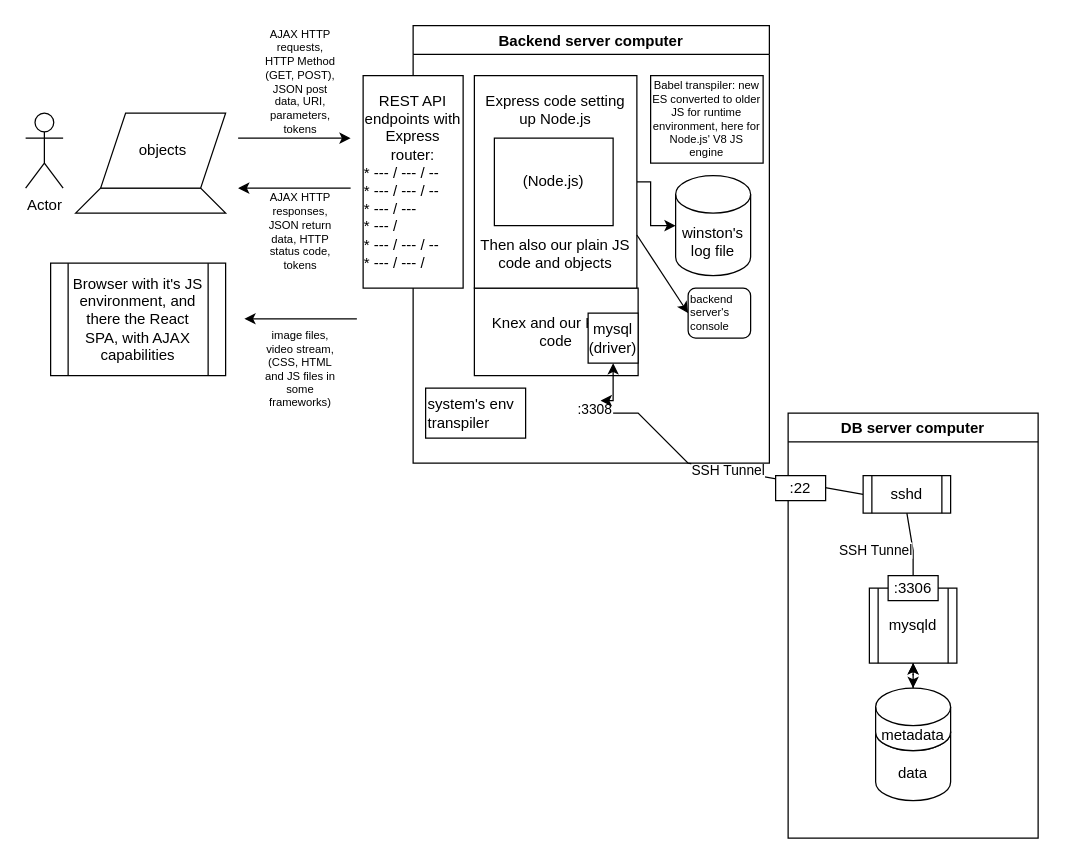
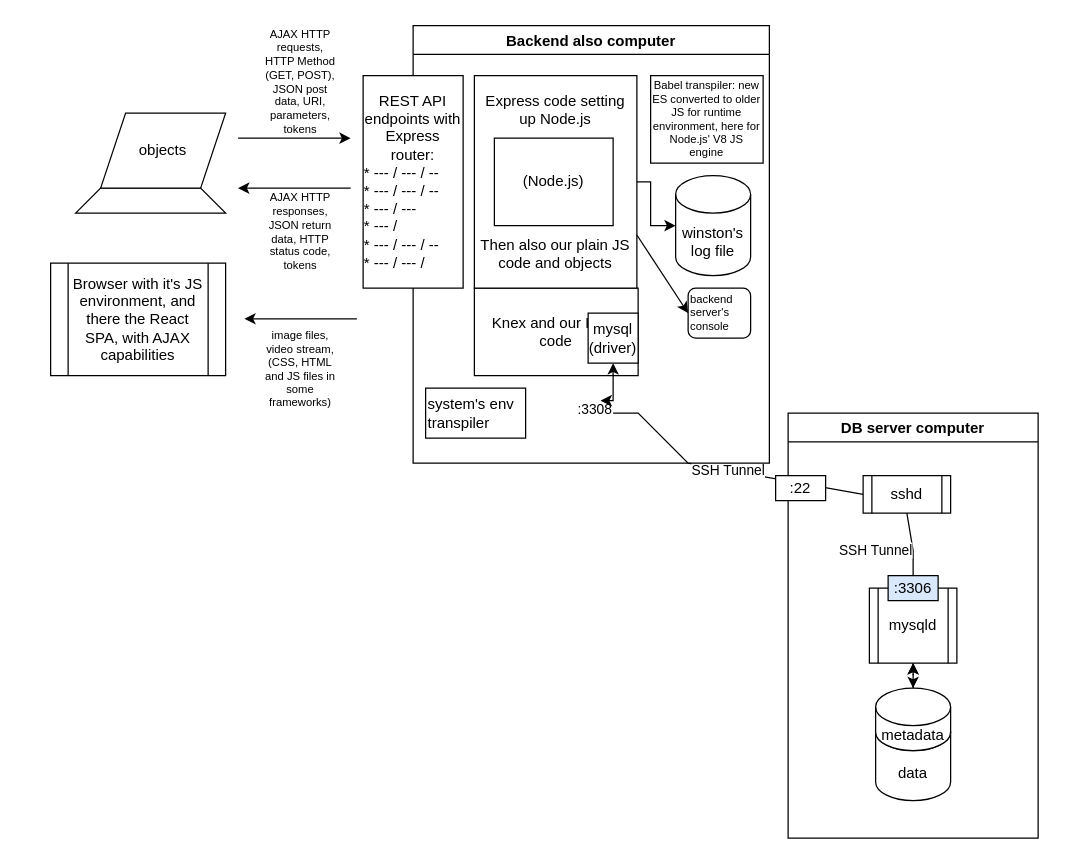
node "Backend server computer": label "Backend server computer" -> "Backend also computer"
node "Actor": removed
node ":3306": fillcolor #ffffff -> #dae8fc
